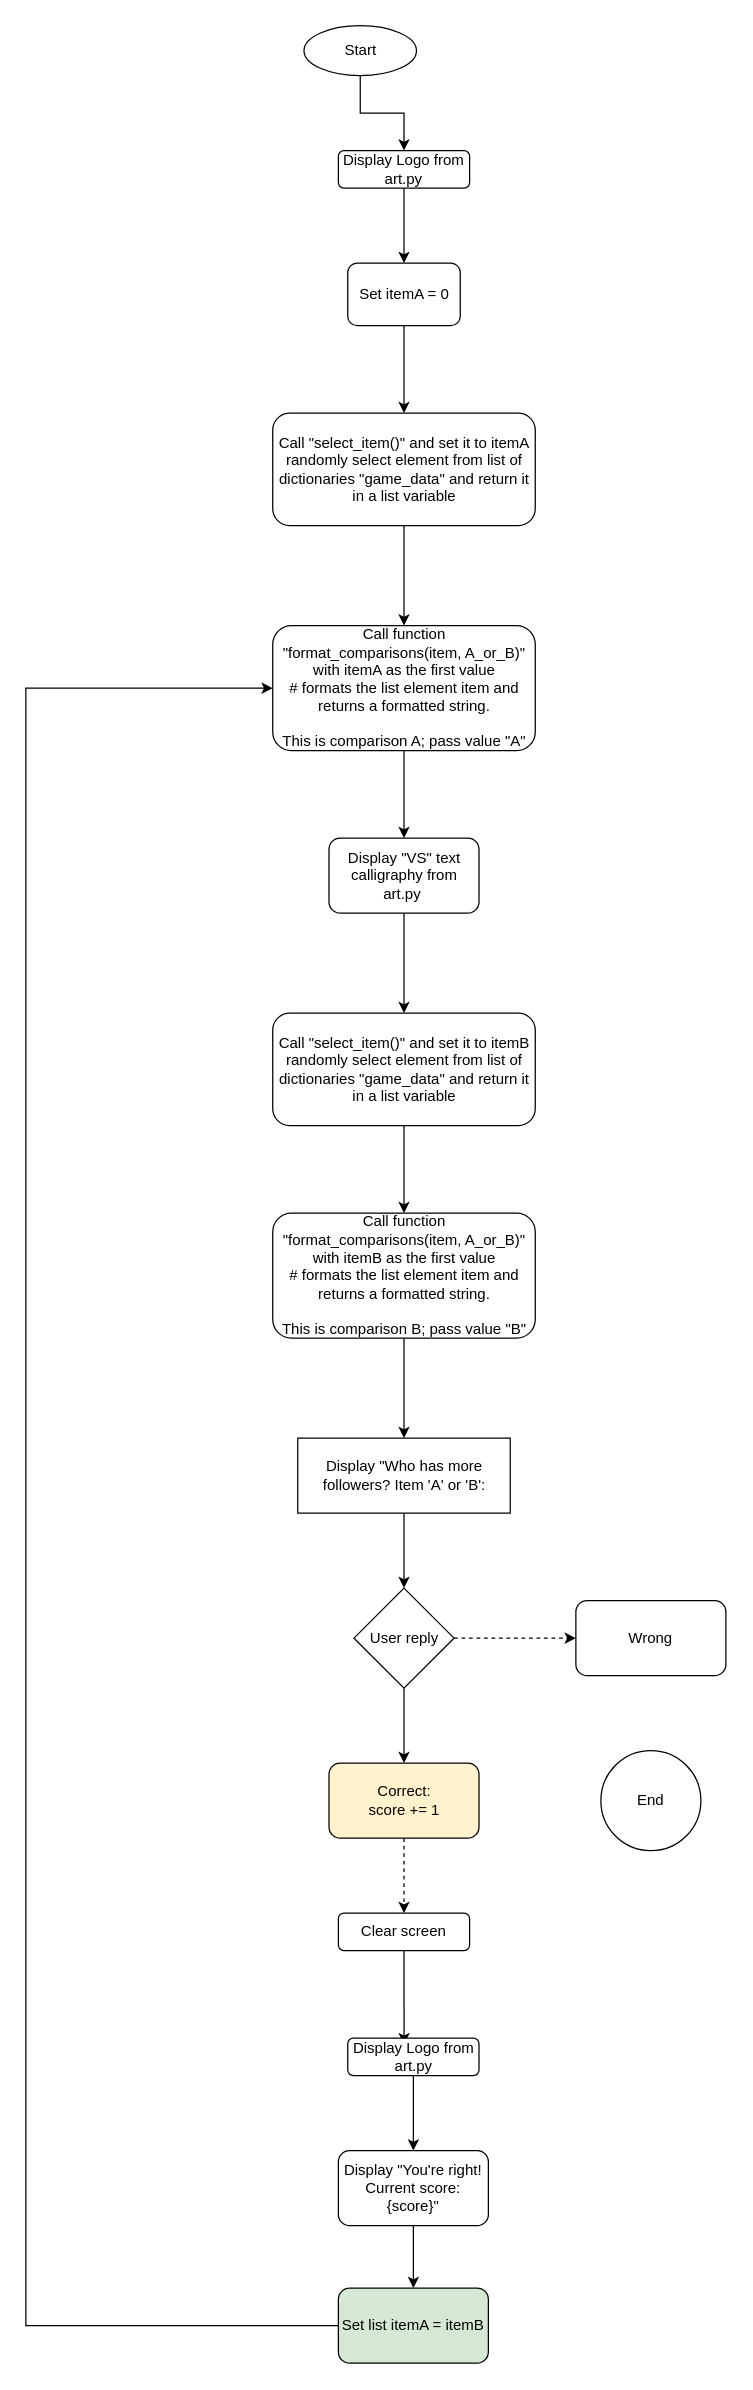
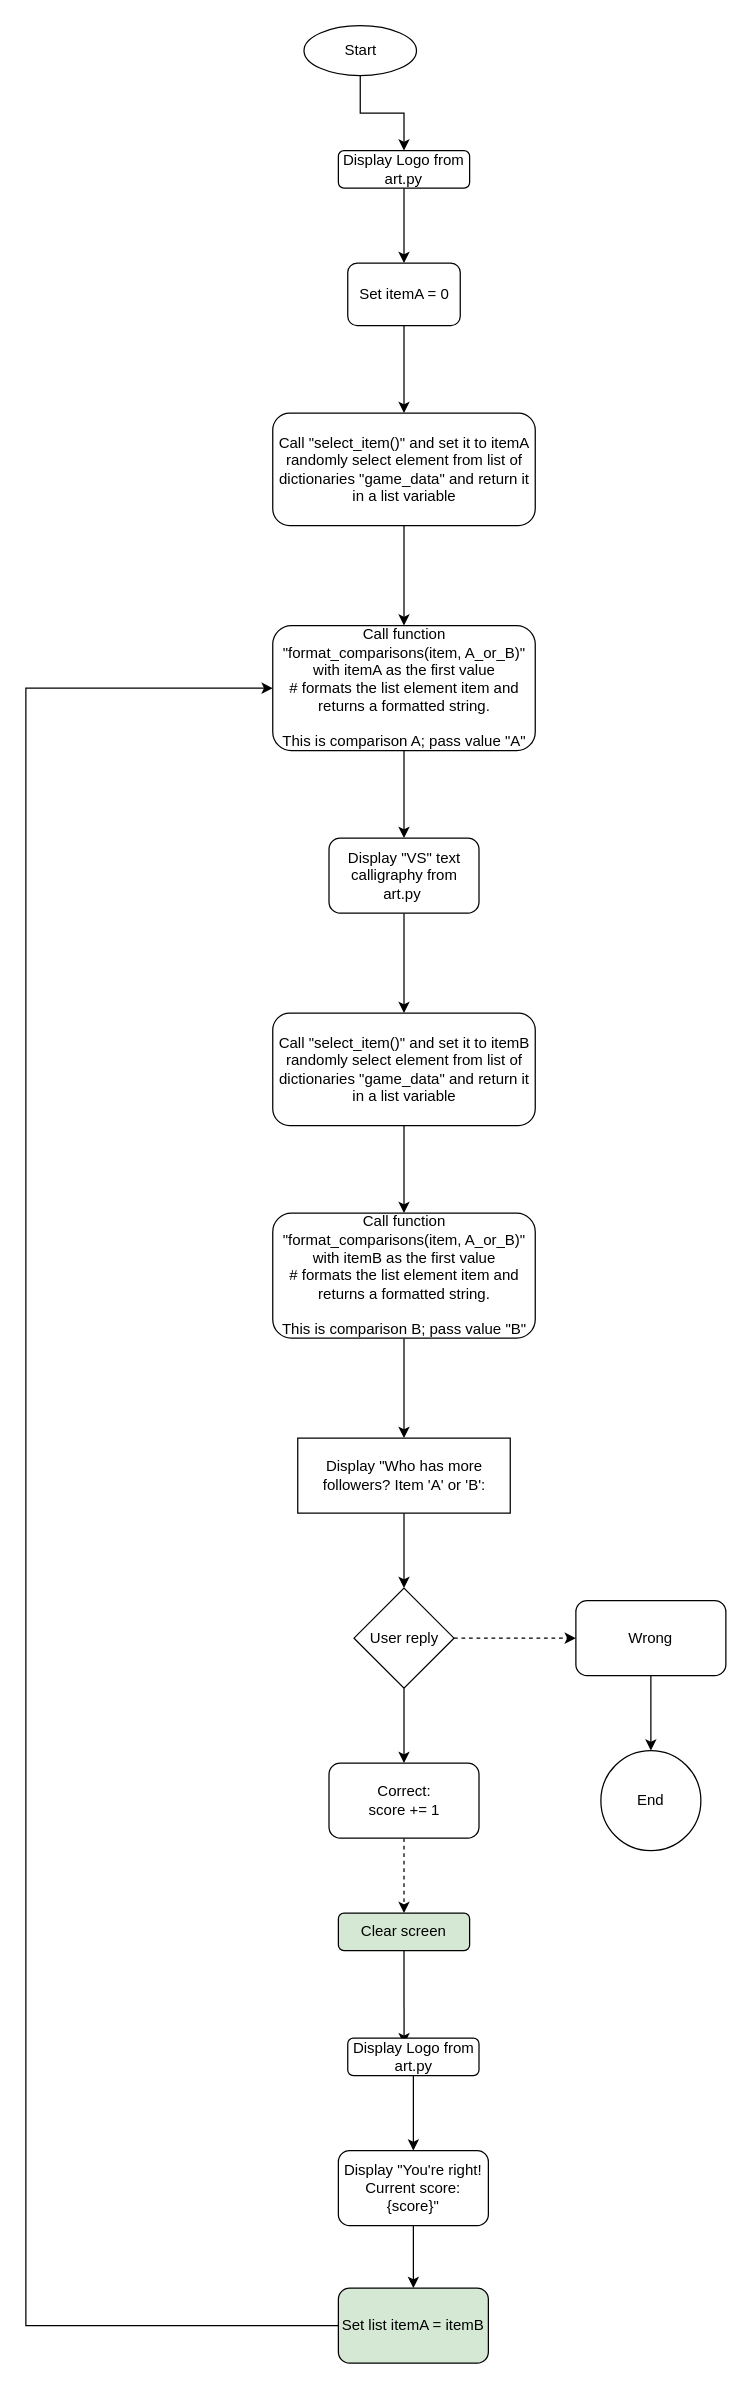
edge "Wrong" -> "End": added
node "Correct: score += 1": fillcolor #fff2cc -> #ffffff
node "Clear screen": fillcolor #ffffff -> #d5e8d4
